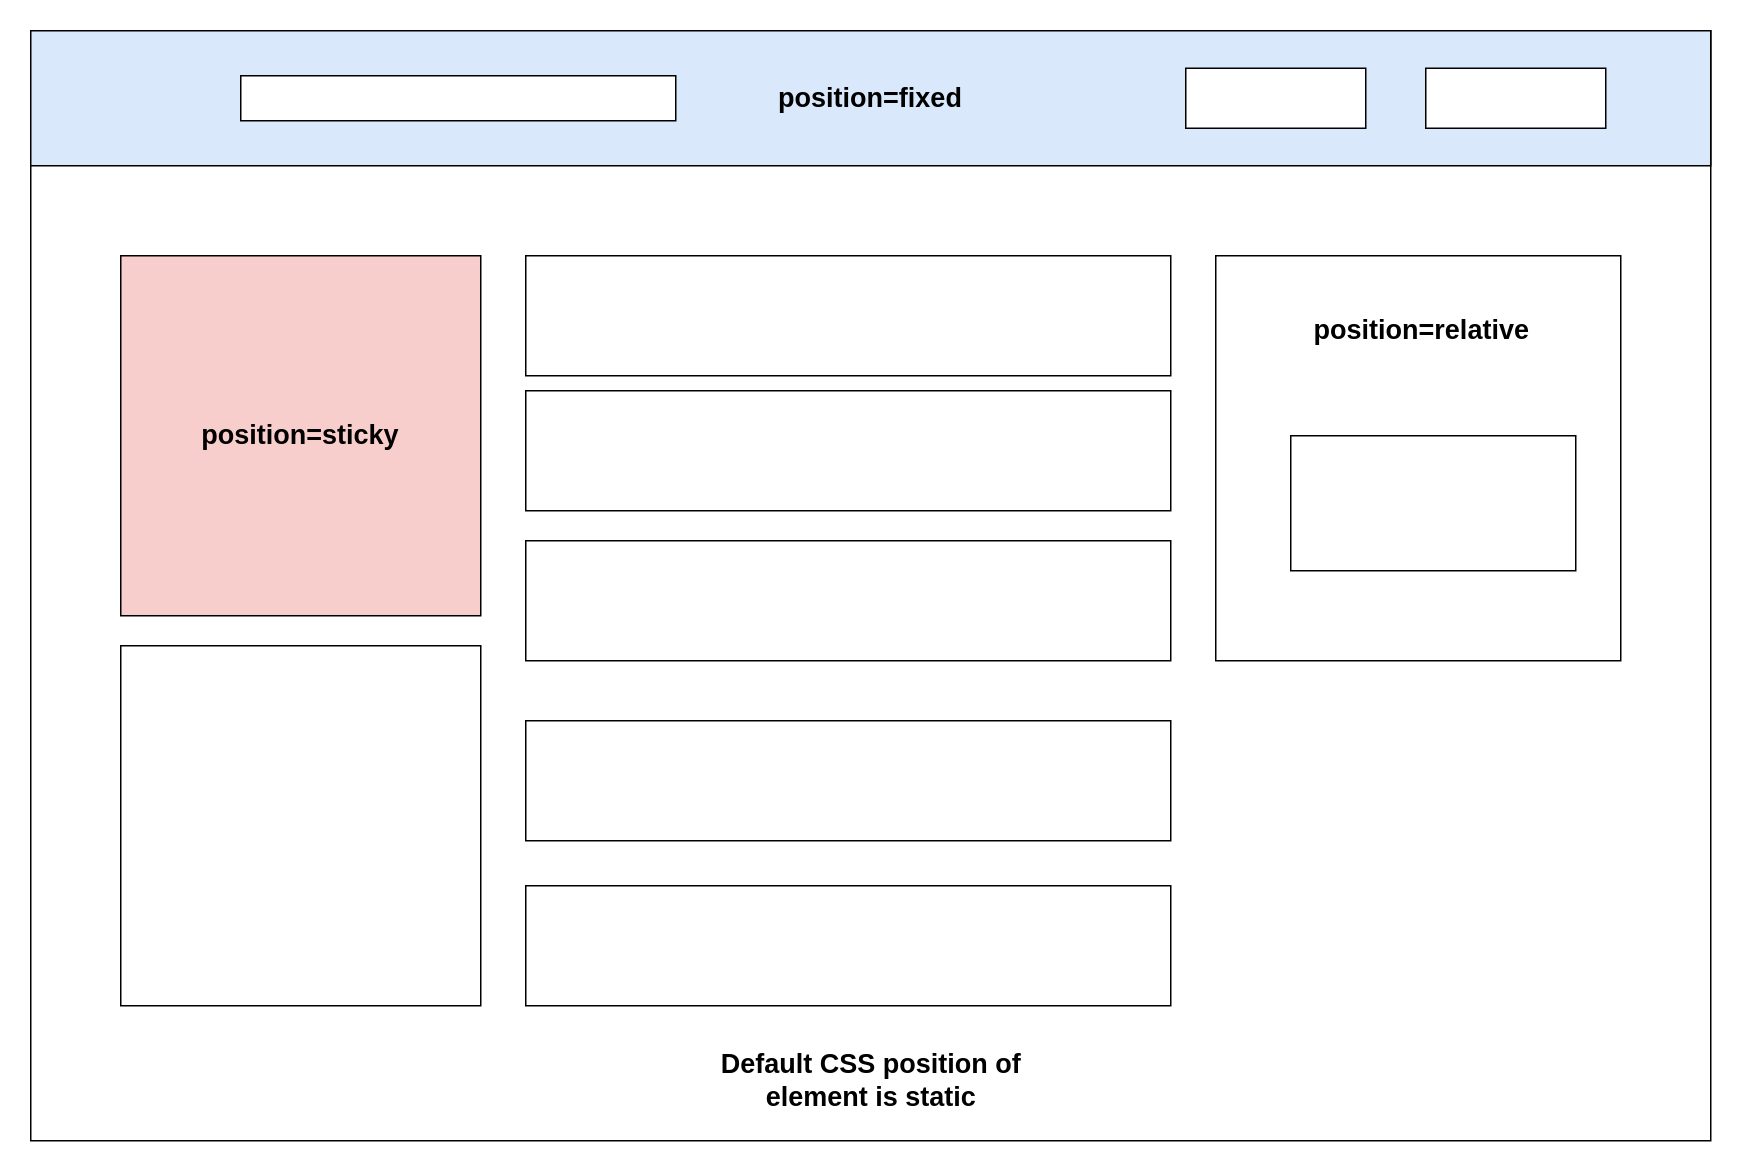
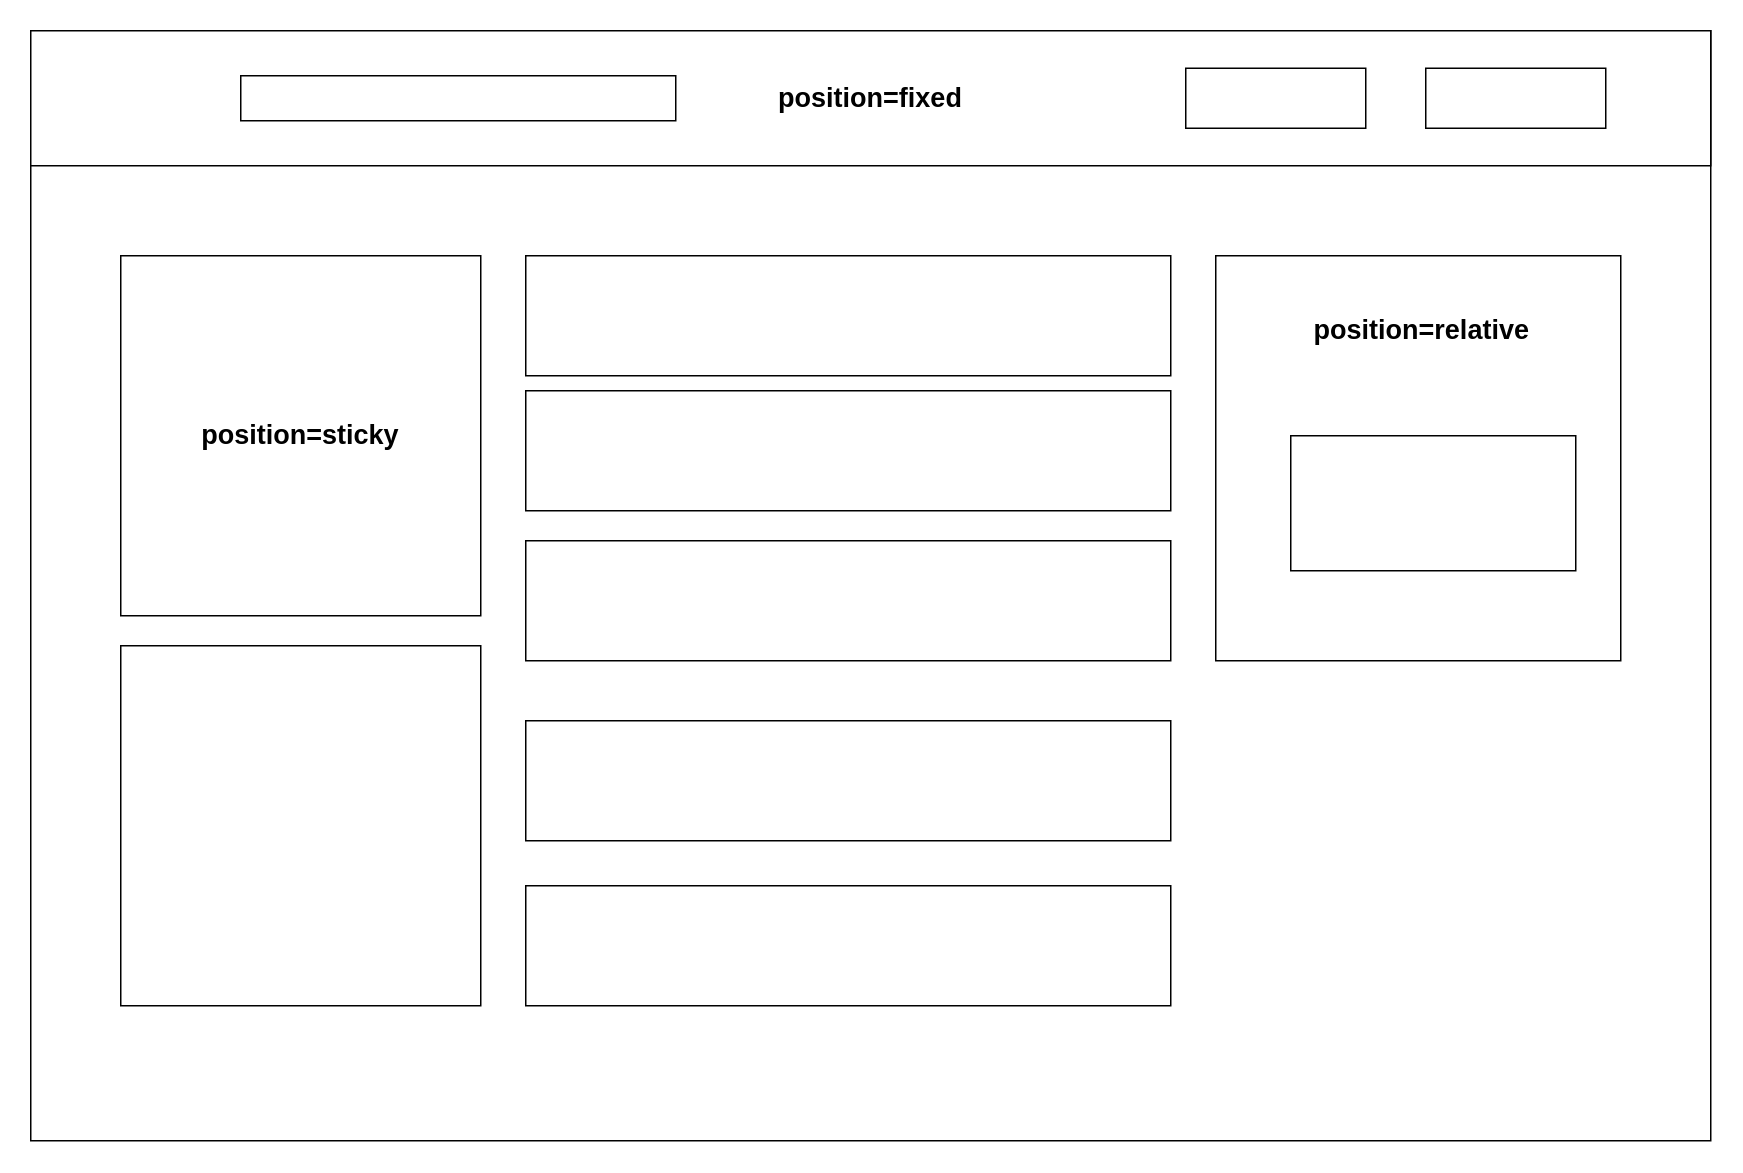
node "position=fixed": fillcolor #dae8fc -> #ffffff
node "position=sticky": fillcolor #f8cecc -> #ffffff
node "Default CSS position of element is static": removed
